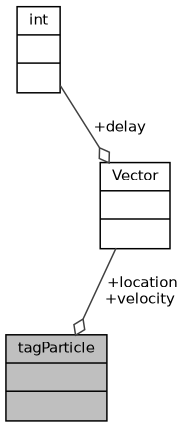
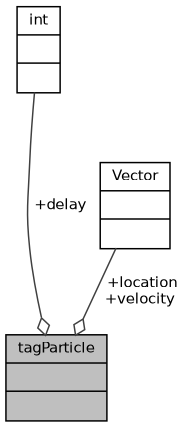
edge "int" -> "Vector": now "int" -> "tagParticle"
